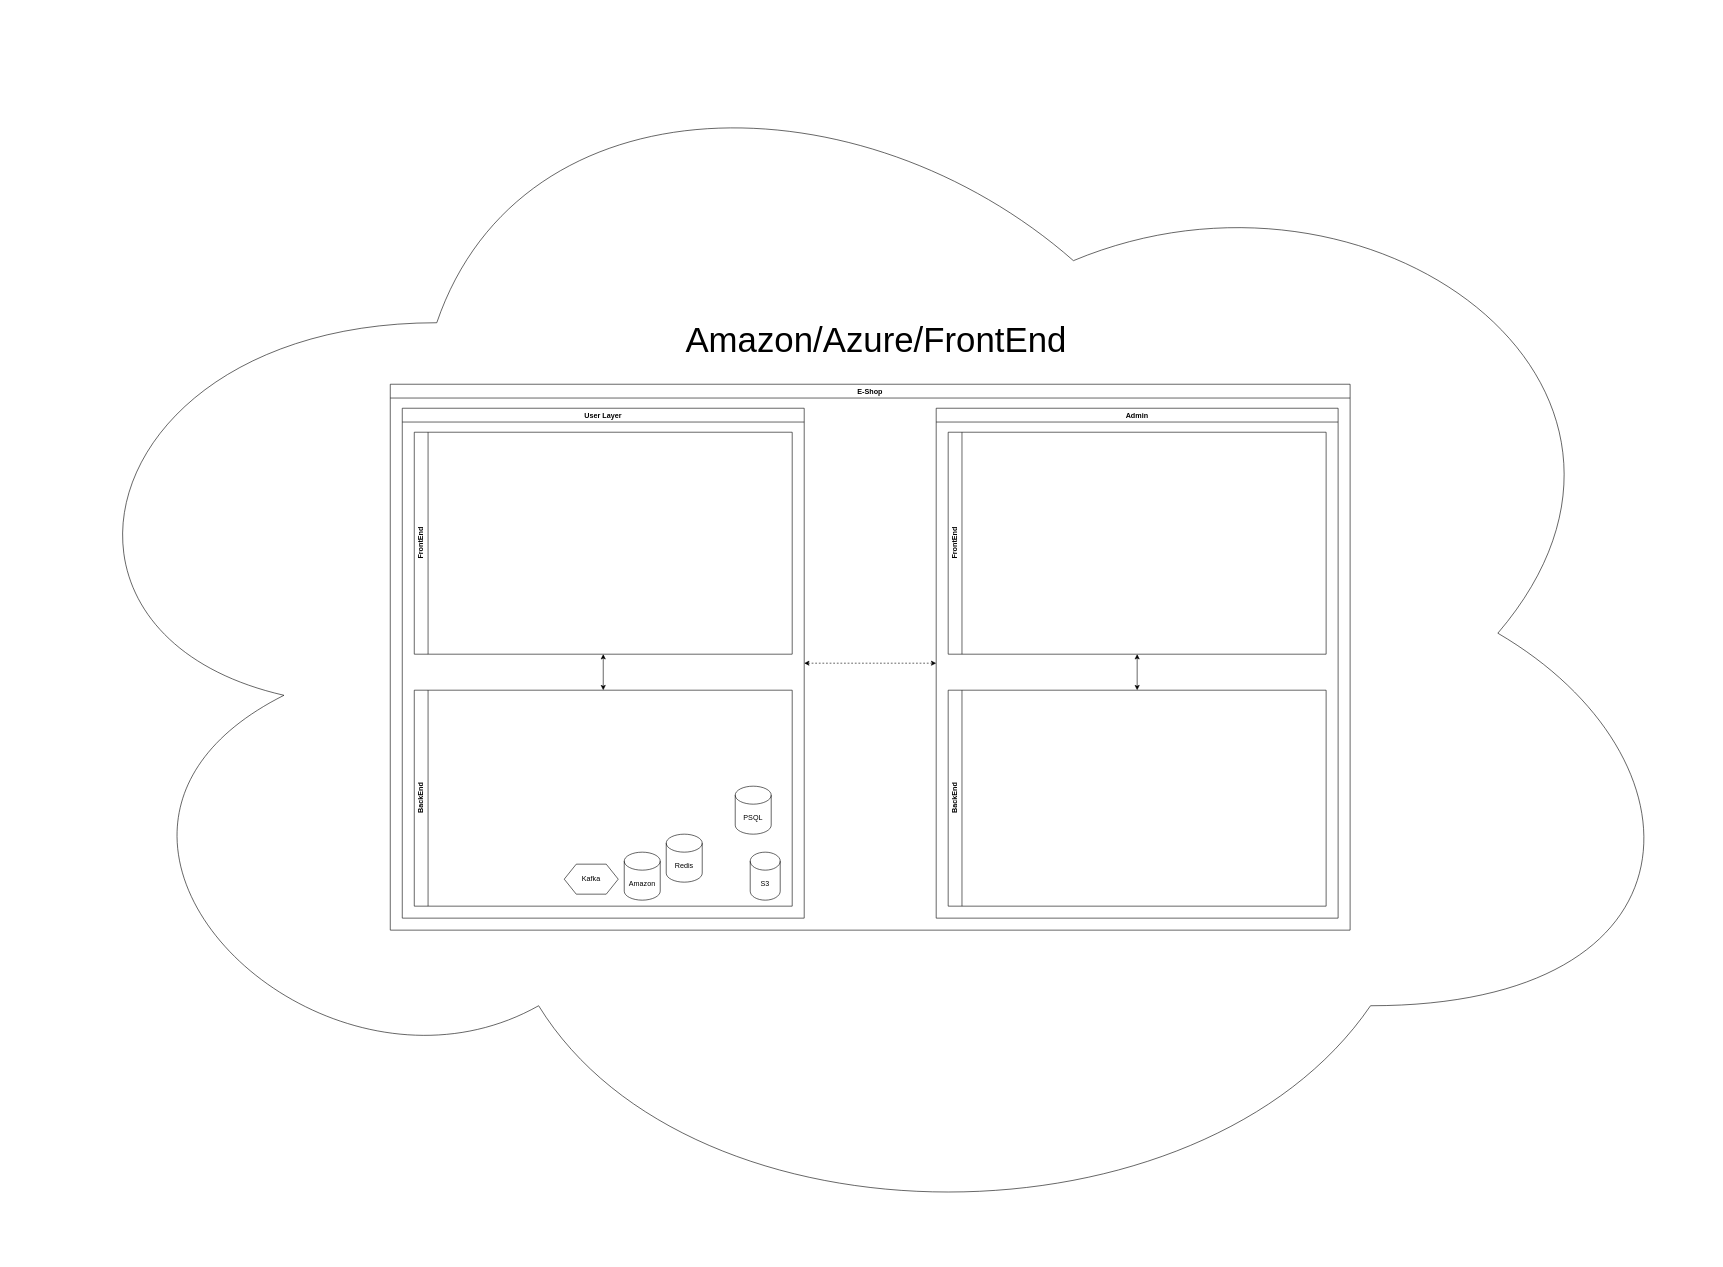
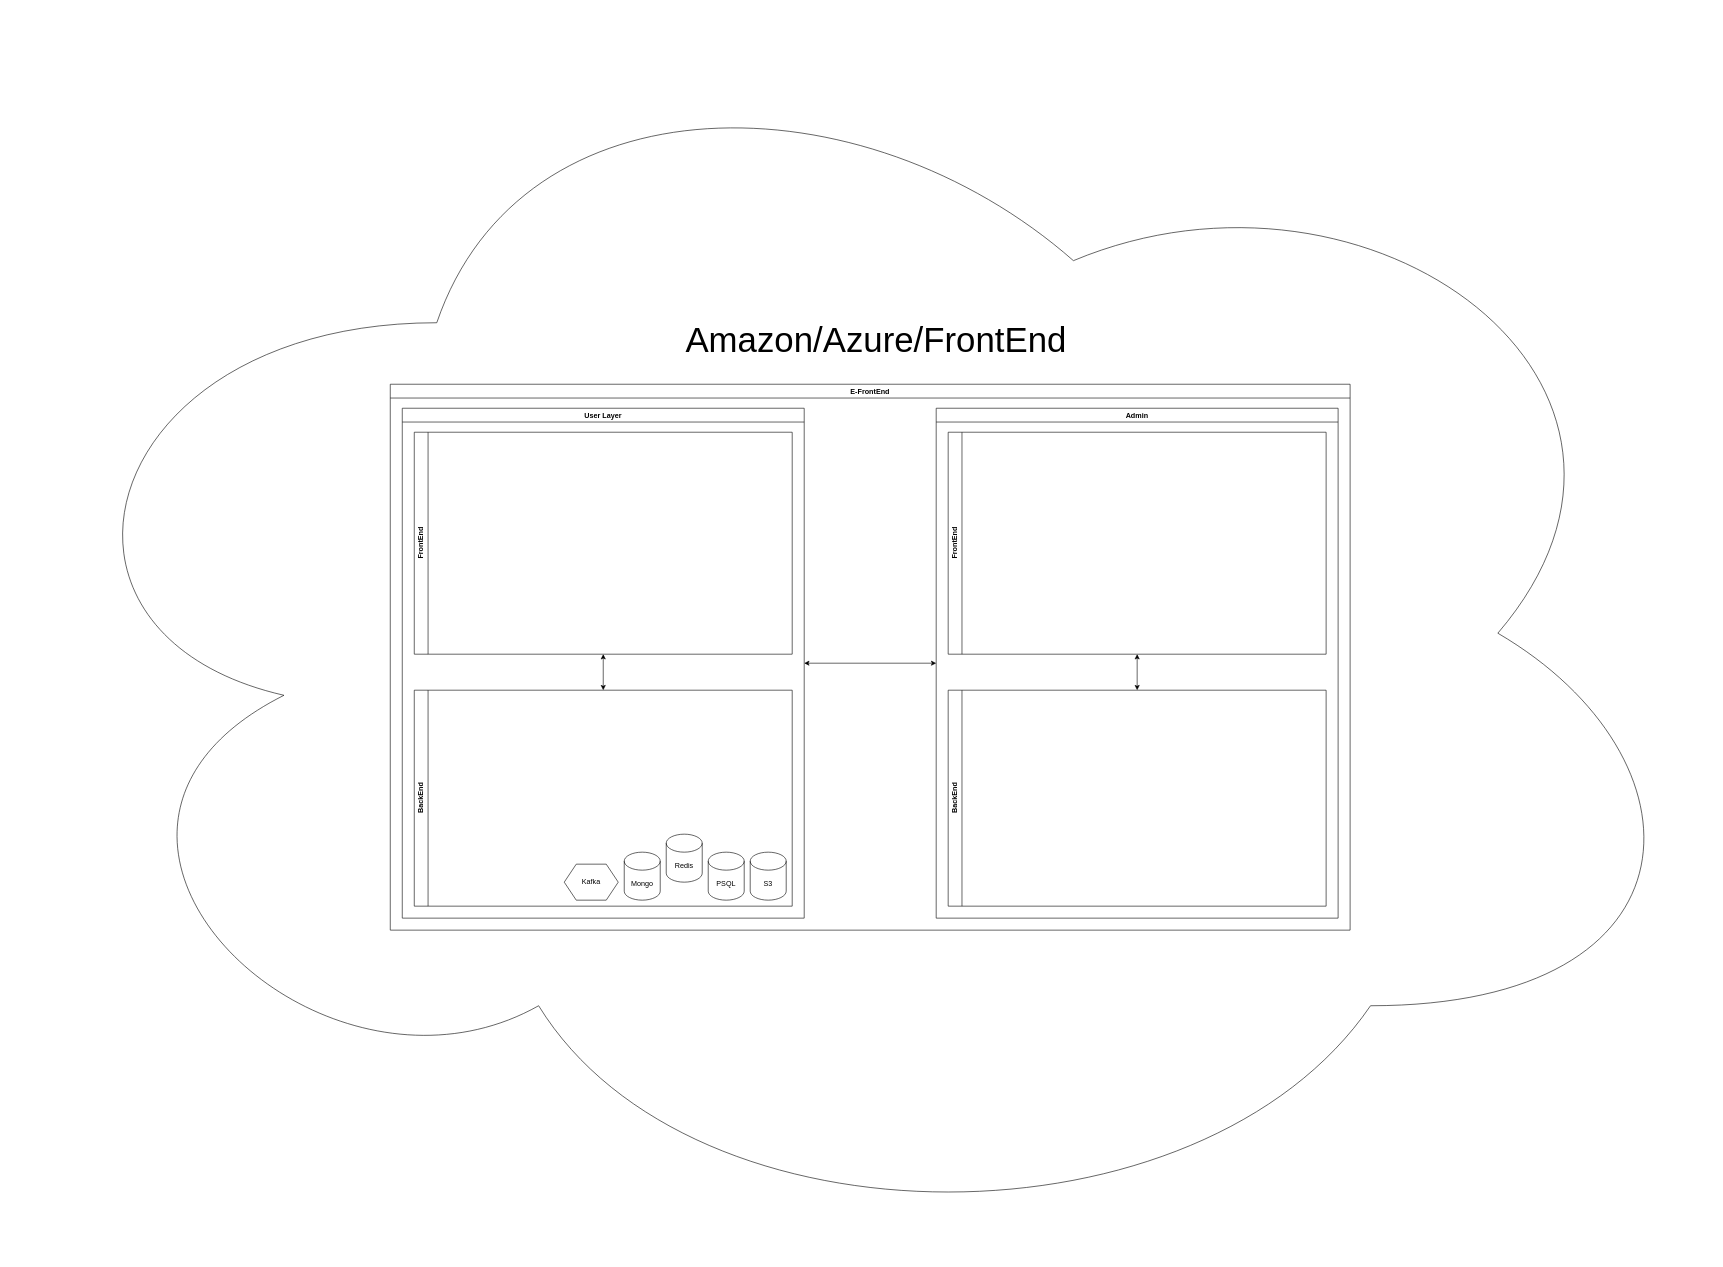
node "E-Shop": label "E-Shop" -> "E-FrontEnd"
edge "User Layer" -- "Admin": style dashed -> solid
node "PSQL": moved (753, 810) -> (726, 876)
node "S3": size 30x48 -> 36x48
node "Kafka": size 54x30 -> 54x36
node "Amazon": label "Amazon" -> "Mongo"
